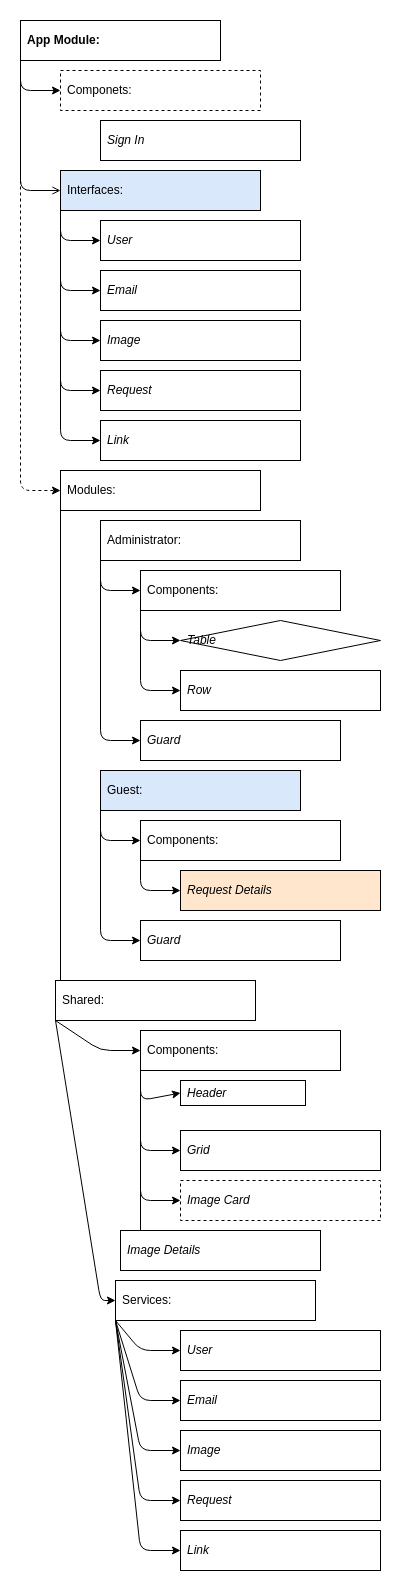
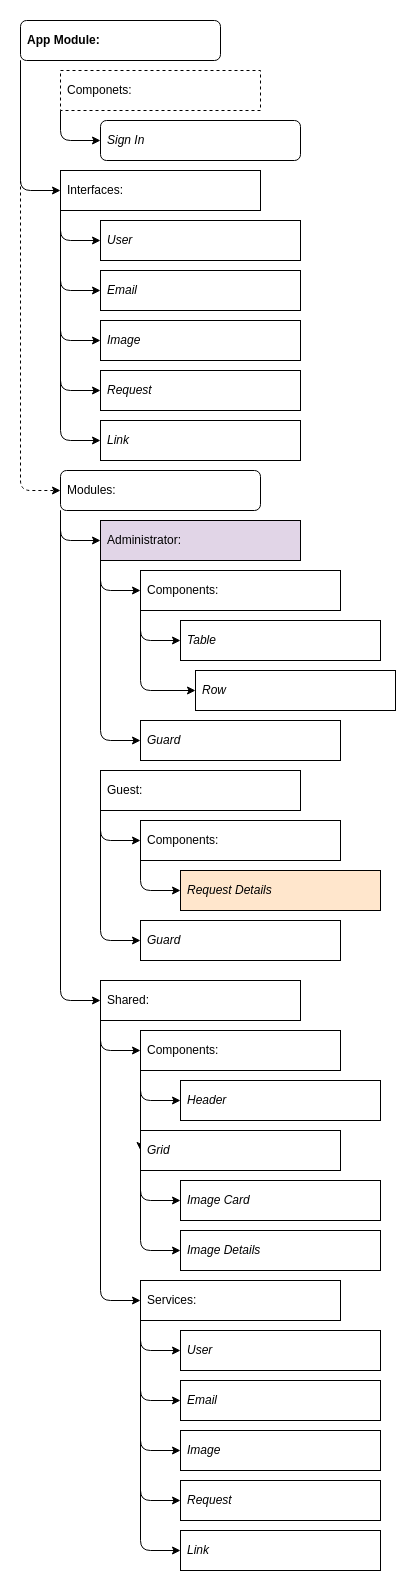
node "App Module:": shape rectangle -> rounded rectangle
edge "App Module:" -> "Componets:": removed
edge "Componets:" -> "Sign In": added
node "Sign In": shape rectangle -> rounded rectangle
edge "App Module:" -> "Interfaces:": arrowhead open -> classic
node "Interfaces:": fillcolor #dae8fc -> #ffffff
node "Modules:": shape rectangle -> rounded rectangle
edge "Modules:" -> "Administrator:": added
node "Administrator:": fillcolor #ffffff -> #e1d5e7
node "Table": shape diamond -> rectangle
node "Row": moved (281, 691) -> (296, 691)
node "Guest:": fillcolor #dae8fc -> #ffffff
node "Shared:": moved (156, 1001) -> (201, 1001)
node "Header": size 125x25 -> 200x40
node "Grid": moved (281, 1151) -> (241, 1151)
node "Image Card": style dashed -> solid
node "Image Details": moved (221, 1251) -> (281, 1251)
node "Services:": moved (216, 1301) -> (241, 1301)
